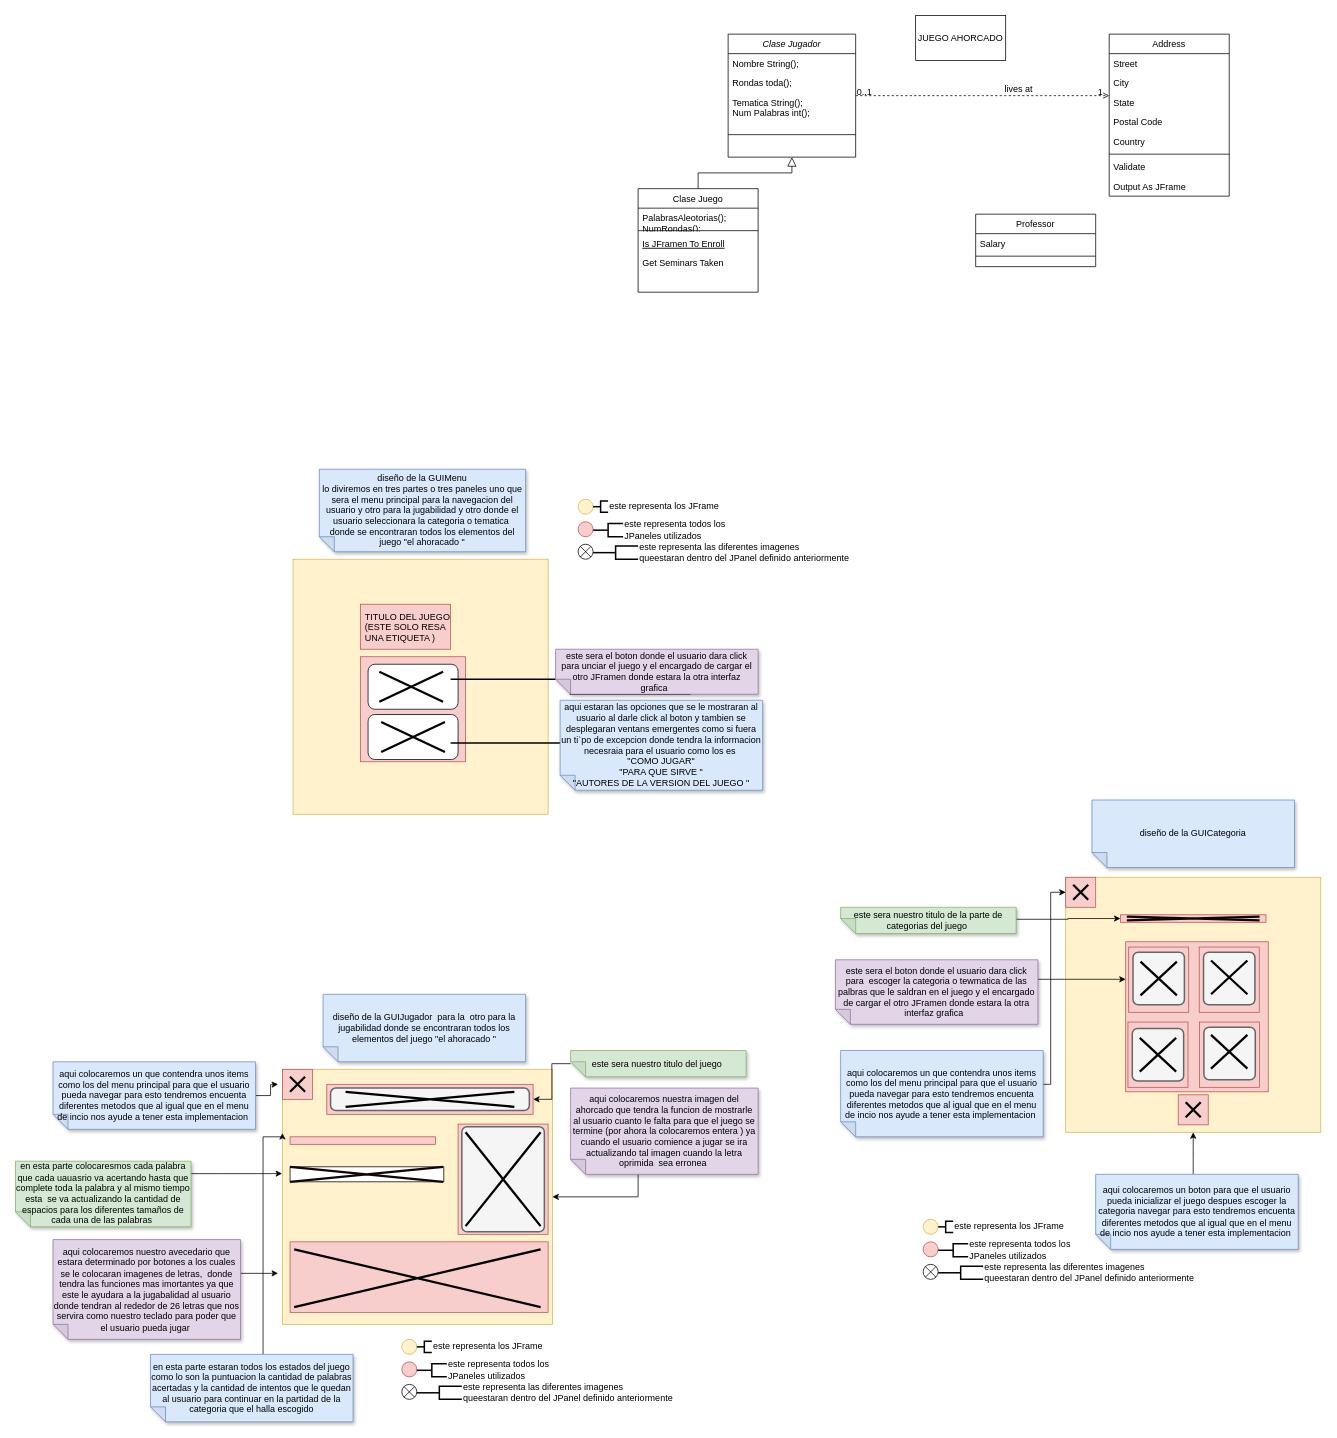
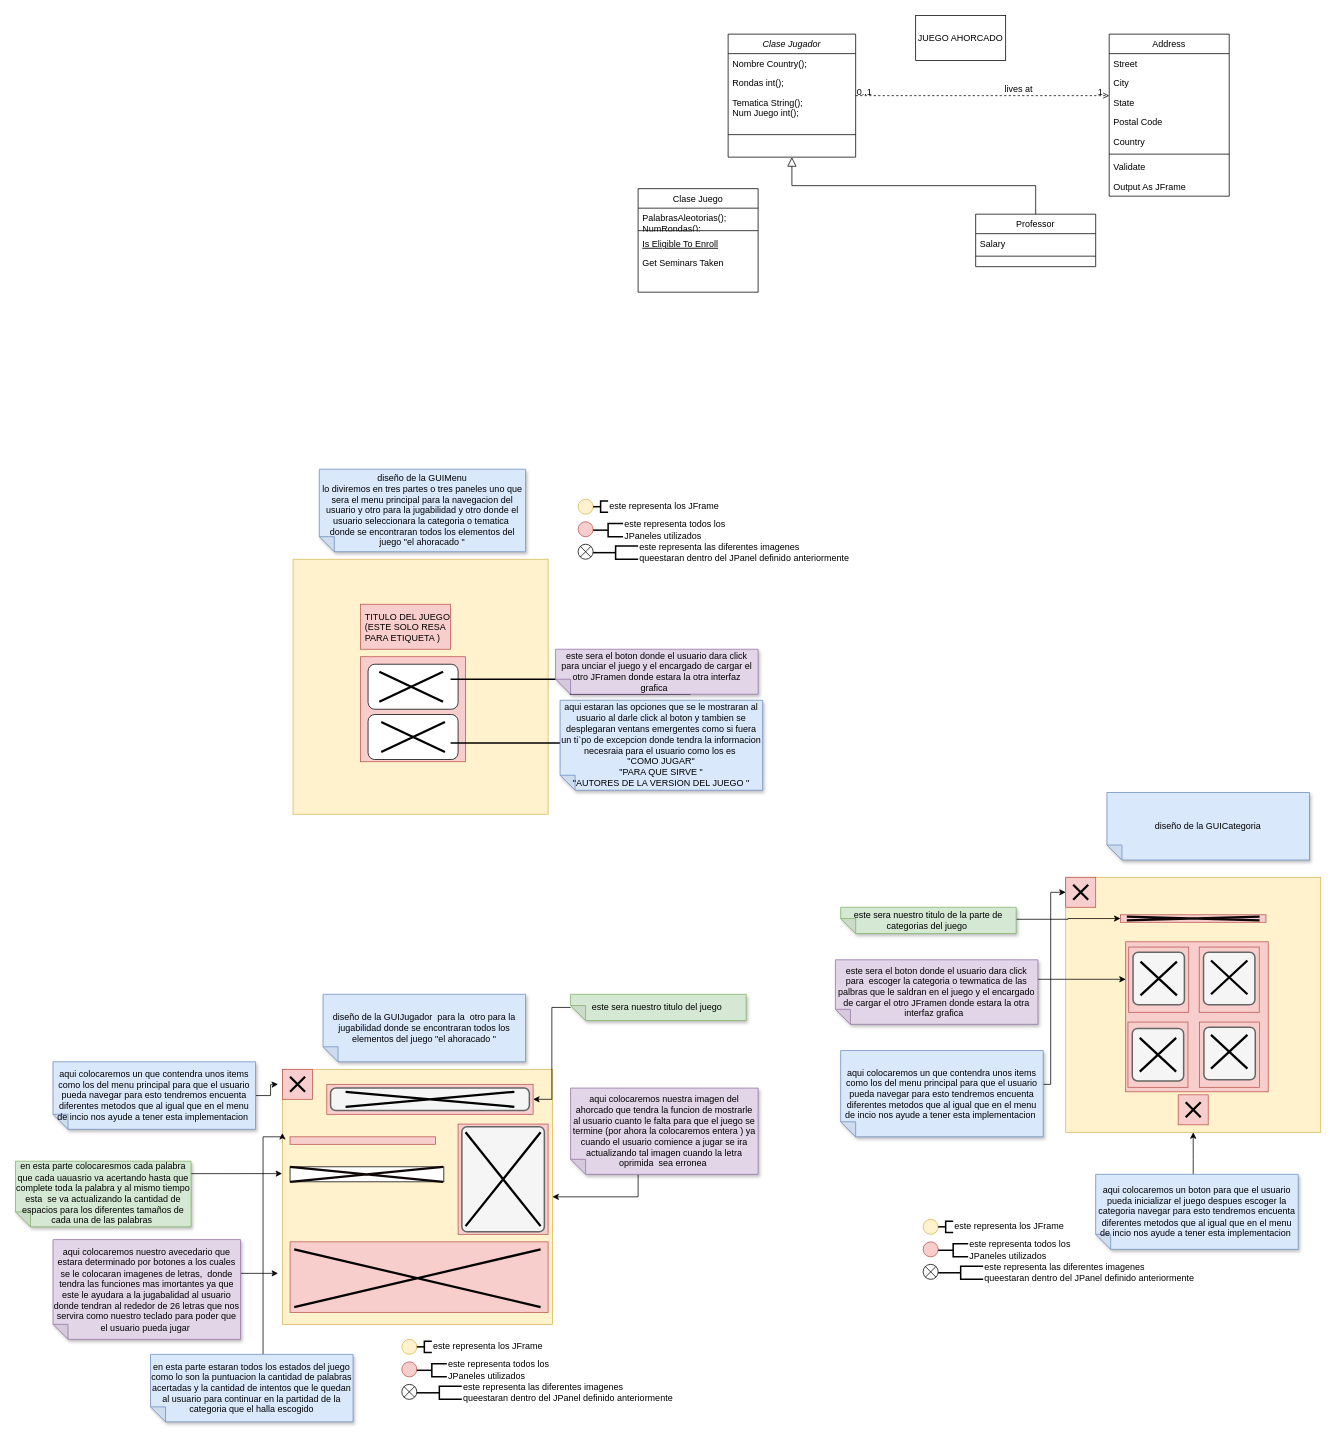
node "Nombre String();": label "Nombre String();" -> "Nombre Country();"
node "Rondas toda();": label "Rondas toda();" -> "Rondas int();"
node "Tematica String(); Num Palabras int();": label "Tematica String(); Num Palabras int();" -> "Tematica String(); Num Juego int();"
edge "Clase Juego" -> "Clase Jugador": removed
edge "Professor" -> "Clase Jugador": added
node "Is JFramen To Enroll": label "Is JFramen To Enroll" -> "Is Eligible To Enroll"
node "TITULO DEL JUEGO (ESTE SOLO RESA UNA ETIQUETA )": label "TITULO DEL JUEGO (ESTE SOLO RESA UNA ETIQUETA )" -> "TITULO DEL JUEGO (ESTE SOLO RESA PARA ETIQUETA )"
node "diseño de la GUICategoria": moved (1193, 834) -> (1208, 826)
node "este sera nuestro titulo del juego": moved (658, 1064) -> (658, 1007)
